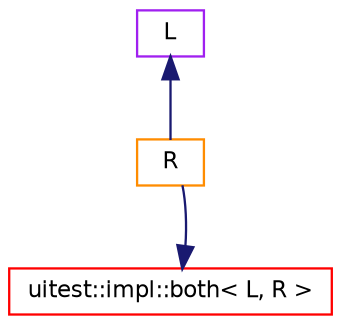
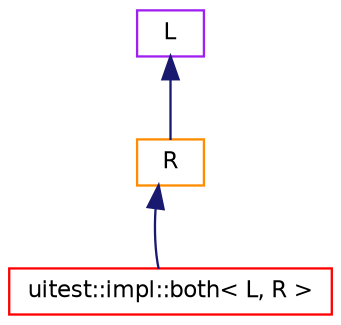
edge "R" -> "uitest::impl::both< L, R >": reversed
